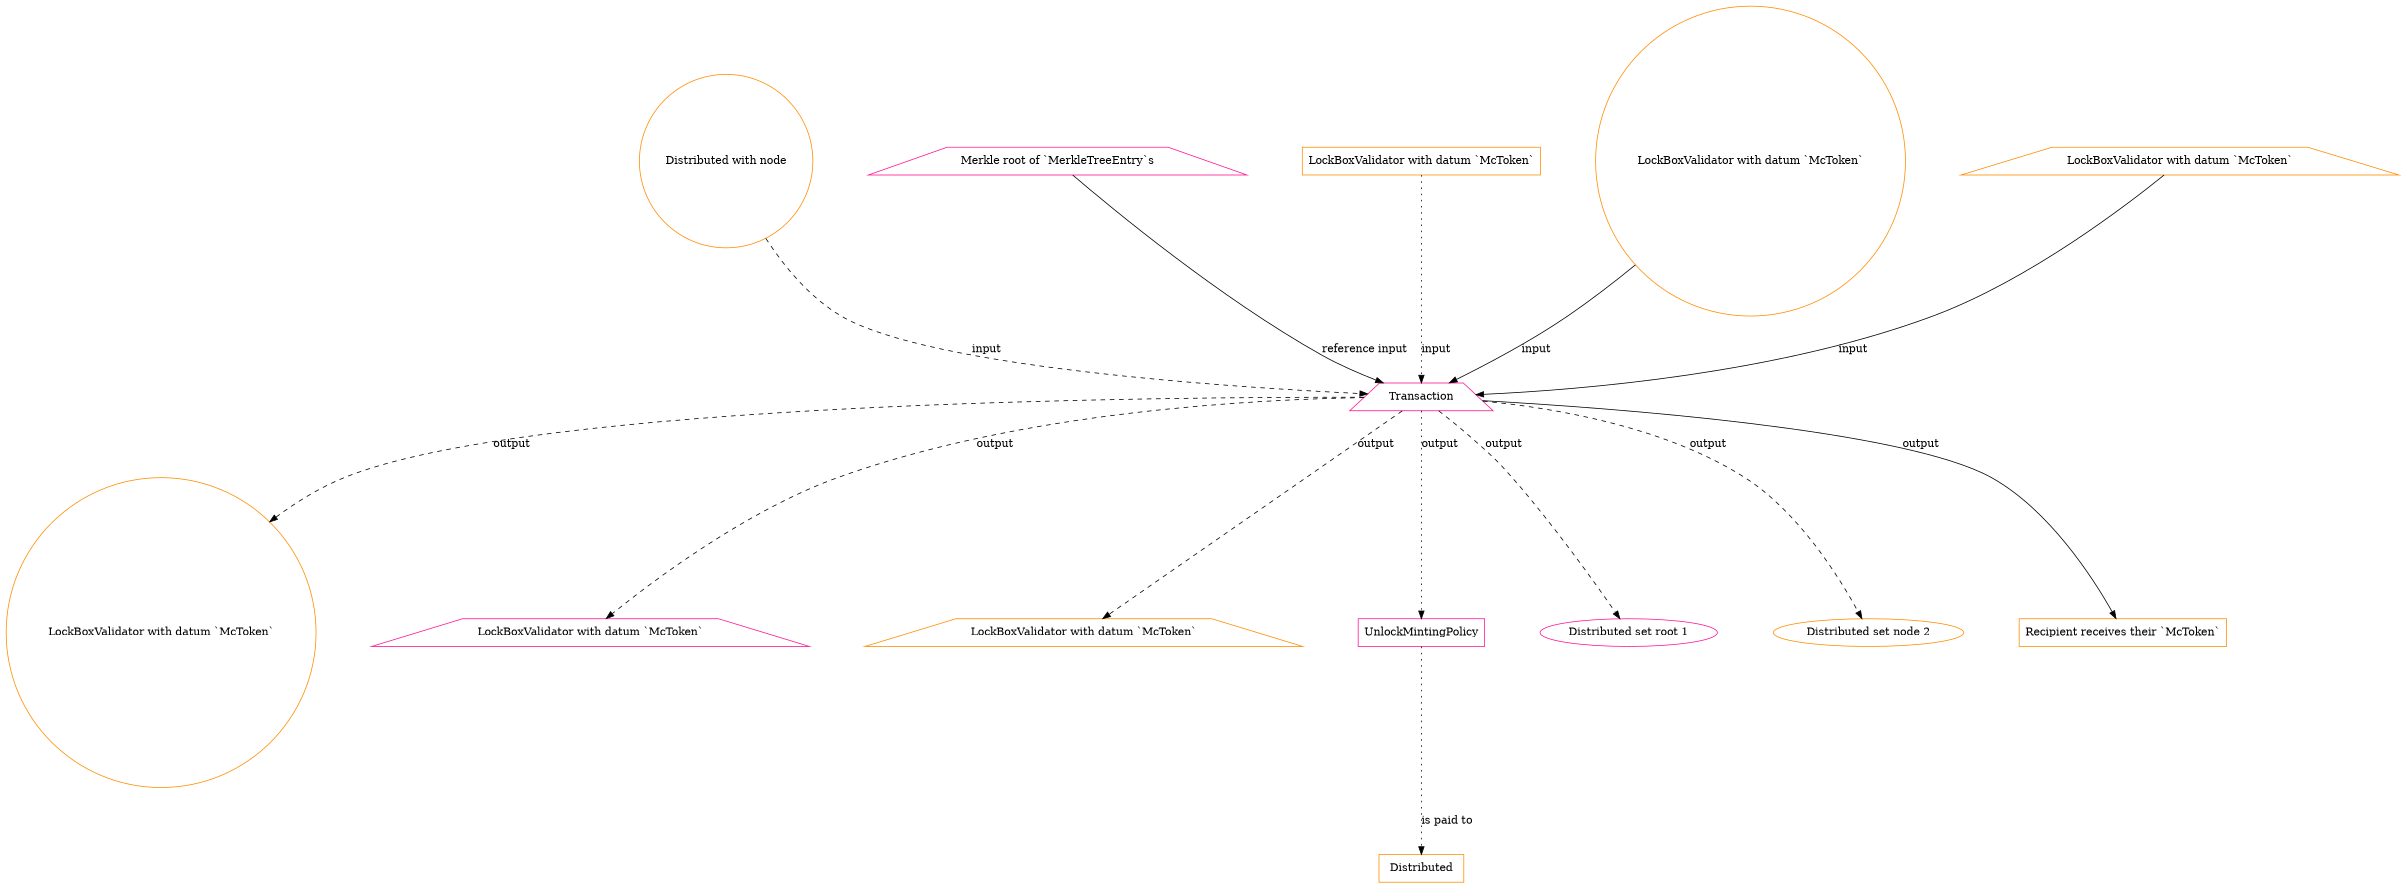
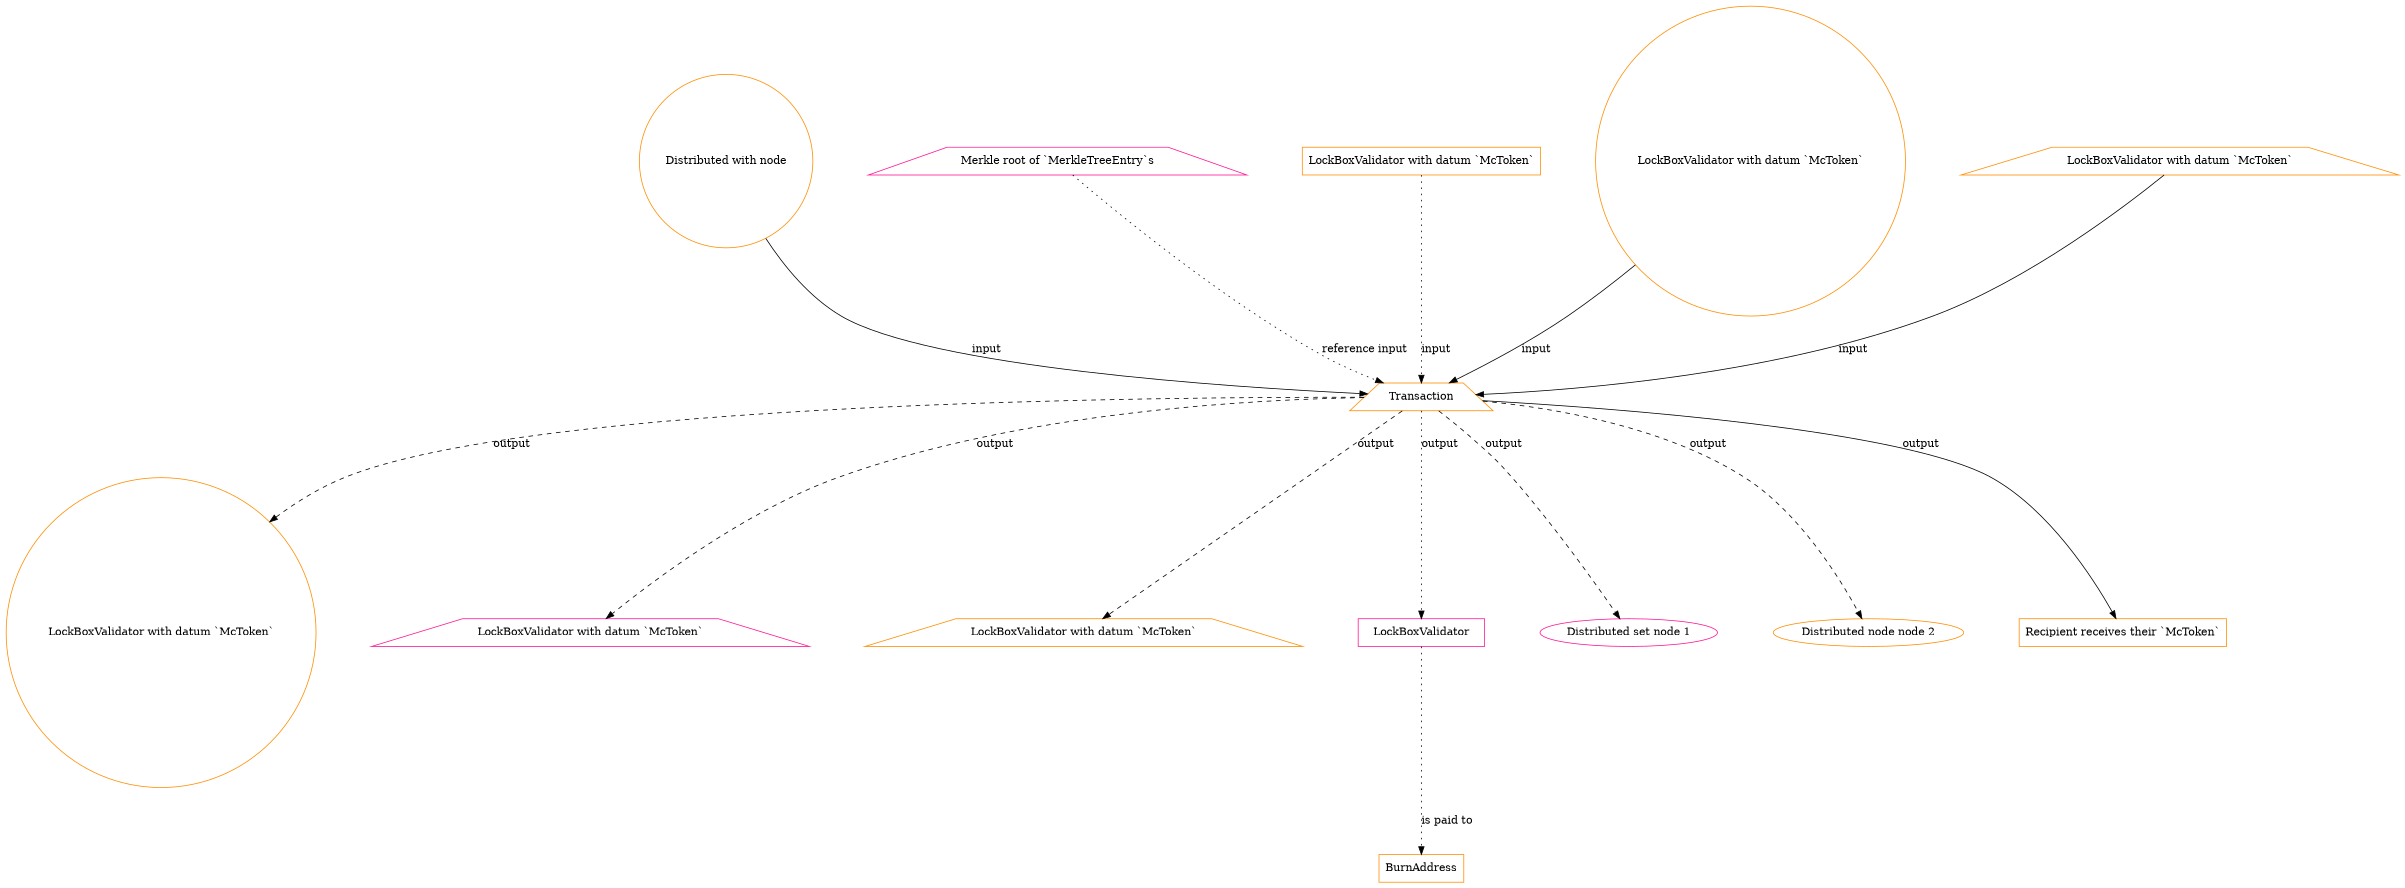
edge "Merkle root of `MerkleTreeEntry`s" -> "Transaction": style solid -> dotted
edge "Distributed with node" -> "Transaction": style dashed -> solid
node "Transaction": color deeppink -> darkorange
node "UnlockMintingPolicy": label "UnlockMintingPolicy" -> "LockBoxValidator"
node "Distributed set root 1": label "Distributed set root 1" -> "Distributed set node 1"
node "Distributed set node 2": label "Distributed set node 2" -> "Distributed node node 2"
node "Distributed": label "Distributed" -> "BurnAddress"
